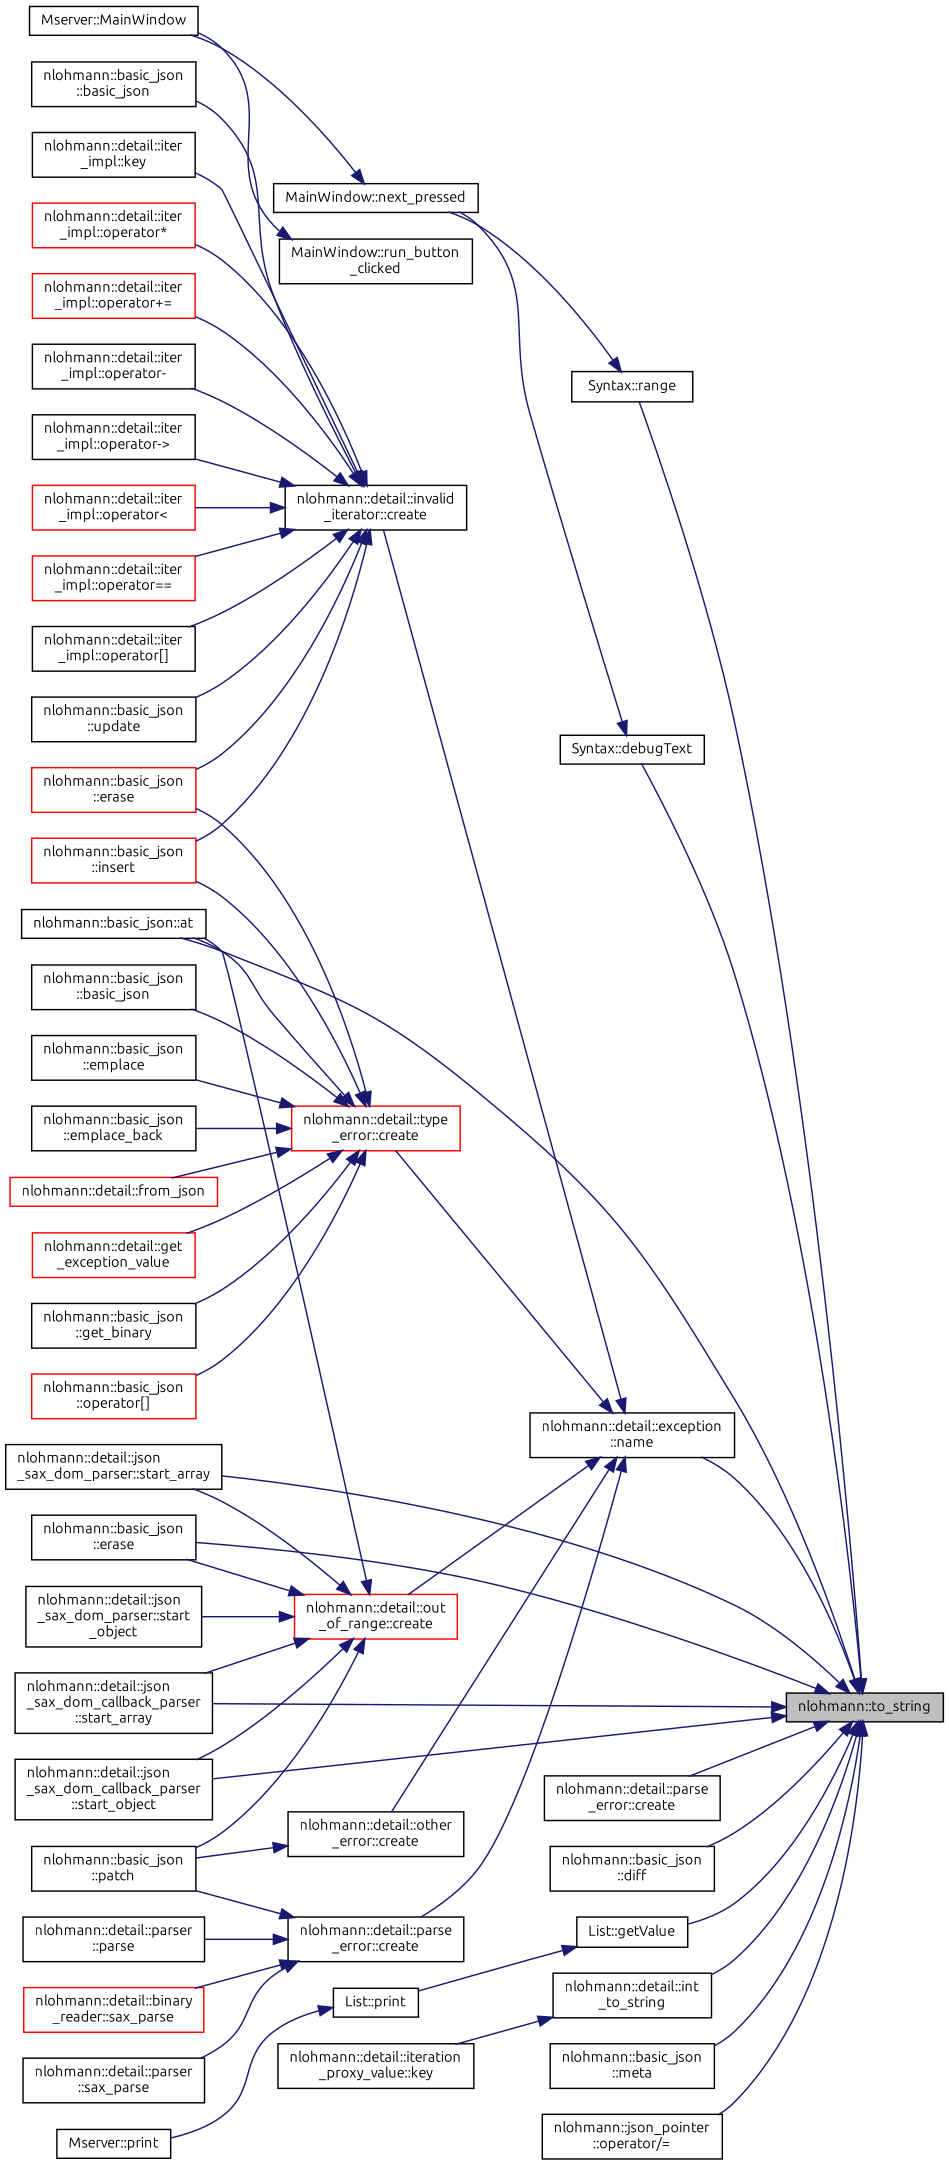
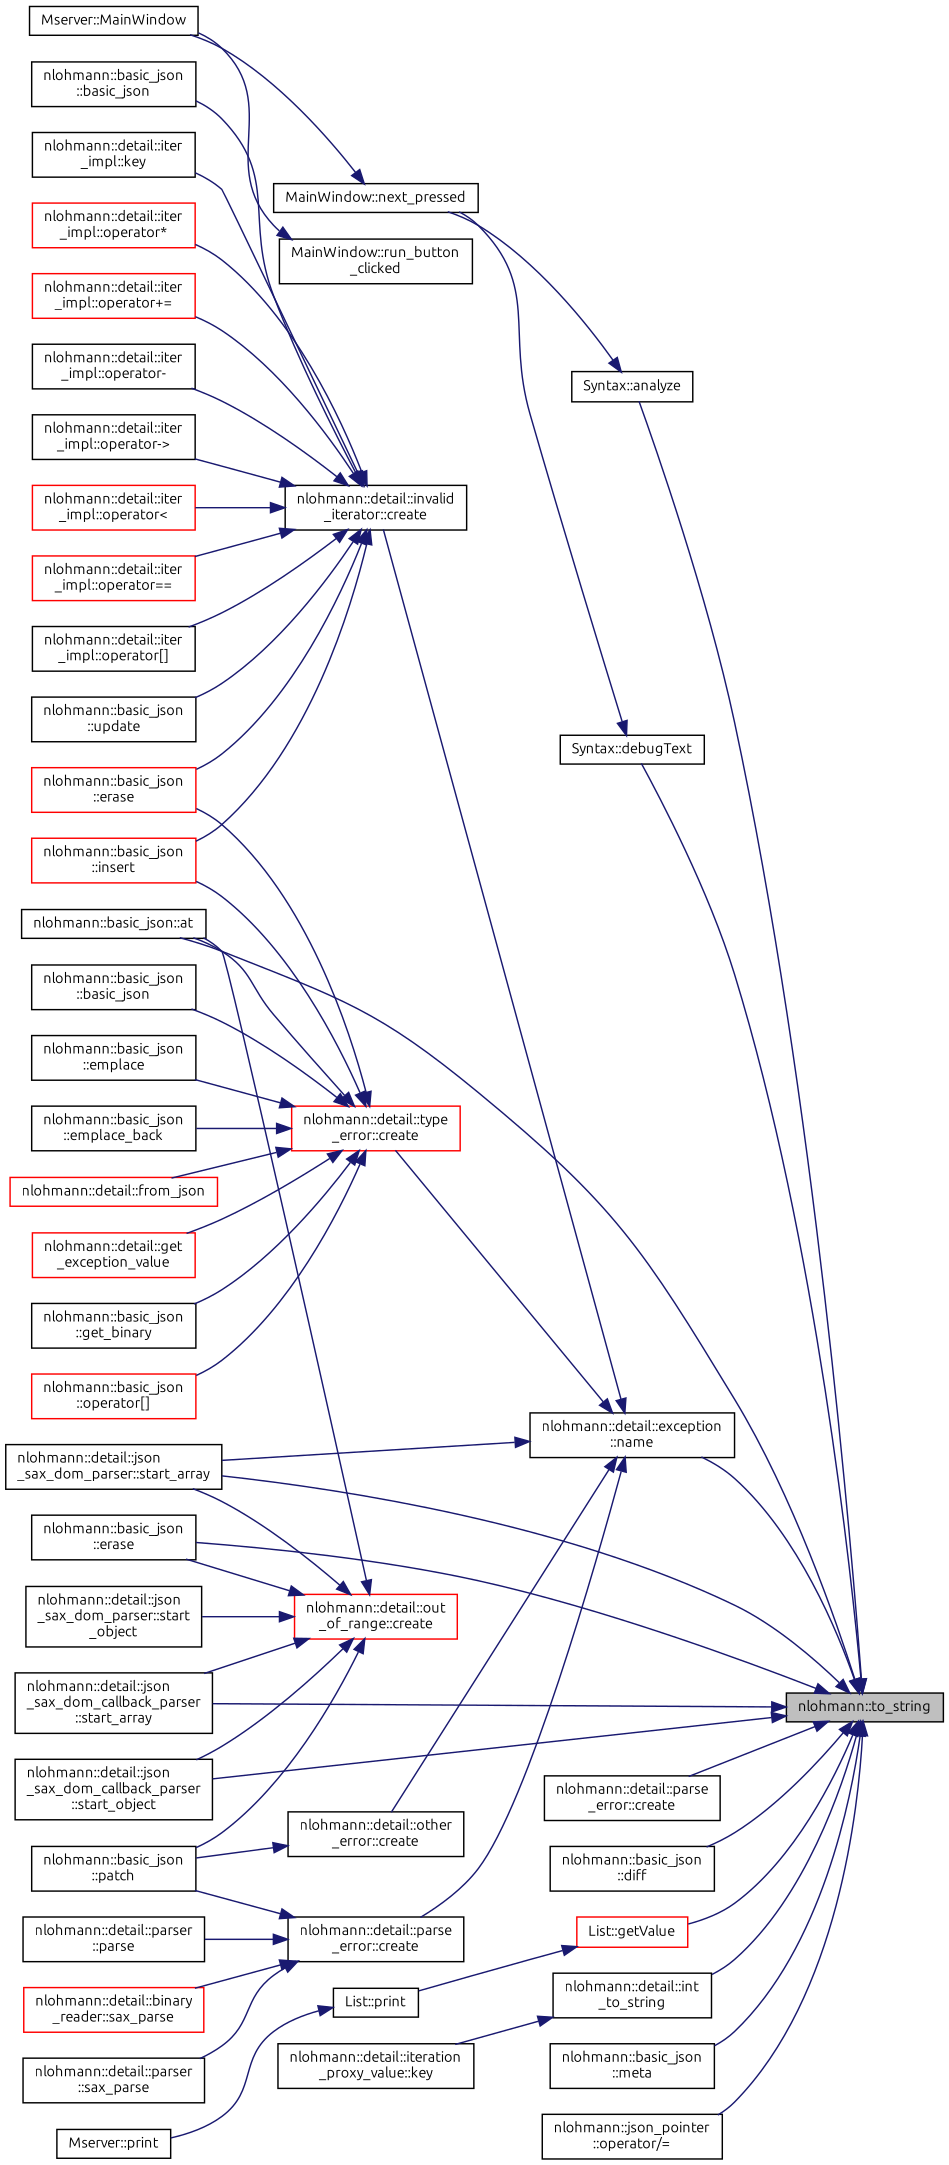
node "Syntax::range": label "Syntax::range" -> "Syntax::analyze"
edge "nlohmann::detail::out _of_range::create" -> "nlohmann::detail::exception ::name": now "nlohmann::detail::json _sax_dom_parser::start_array" -> "nlohmann::detail::exception ::name"
node "List::getValue": color black -> red
